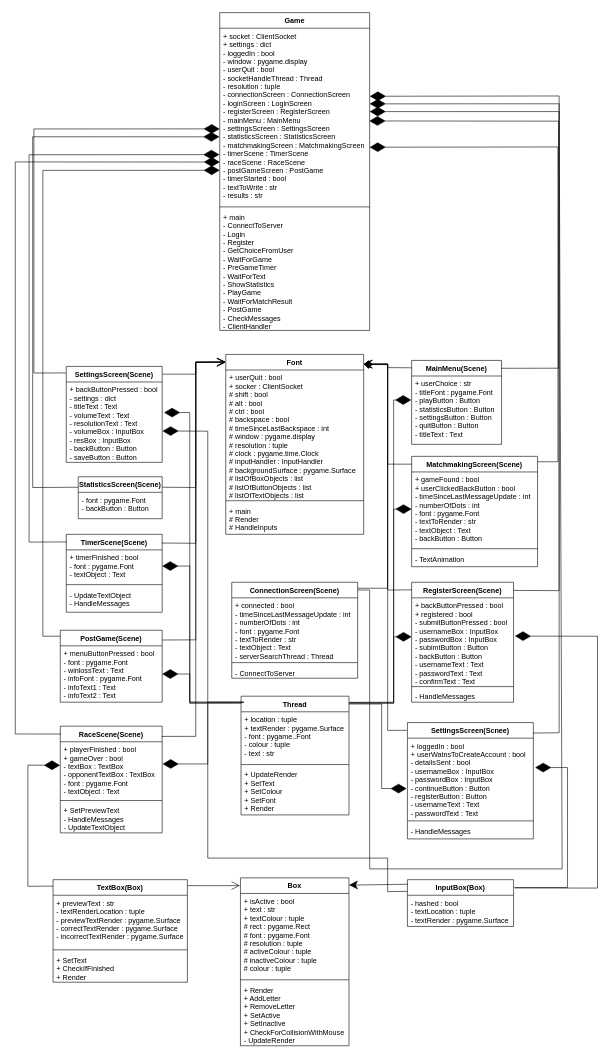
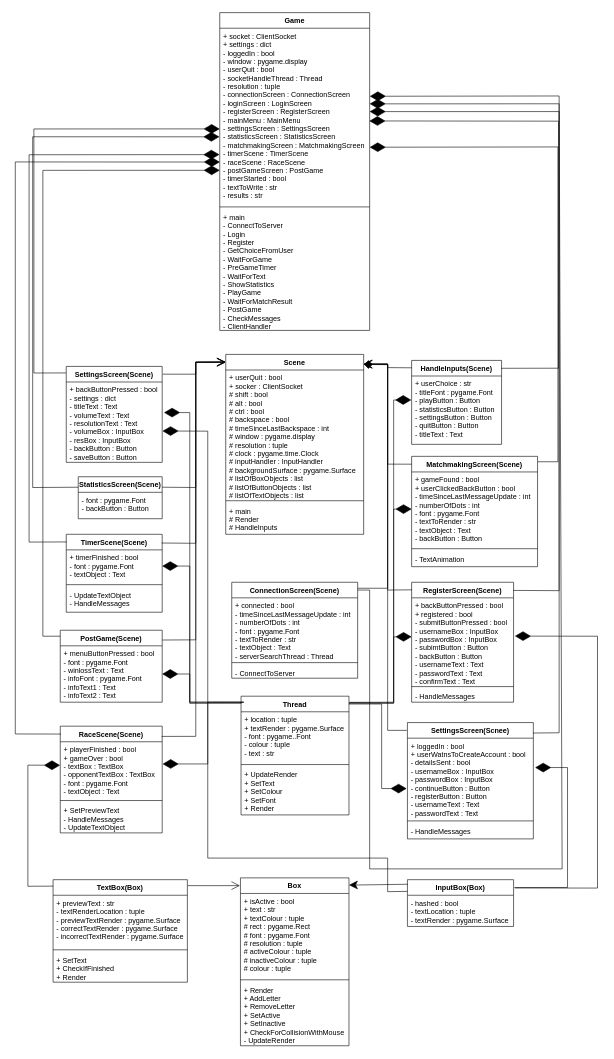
node "Font": label "Font" -> "Scene"
node "MainMenu(Scene)": label "MainMenu(Scene)" -> "HandleInputs(Scene)"
